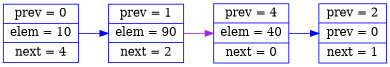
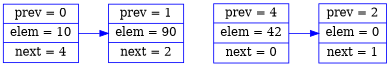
edge "prev = 1" -> "prev = 4": removed
node "prev = 4": text "elem = 40" -> "elem = 42"
node "prev = 2": text "prev = 0" -> "elem = 0"
